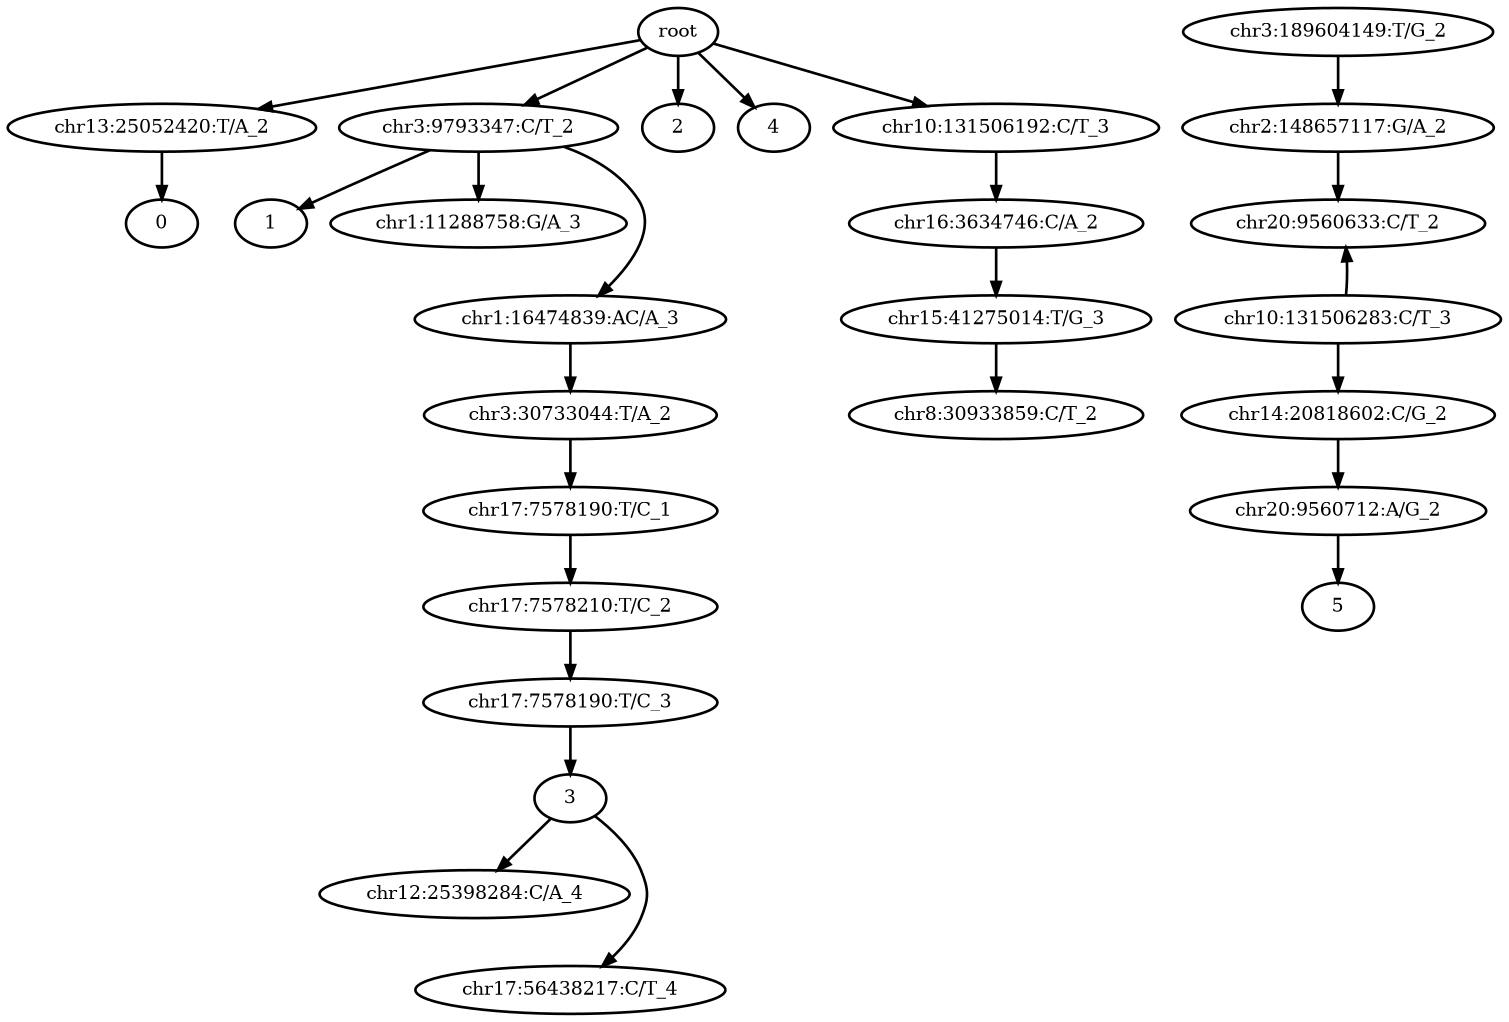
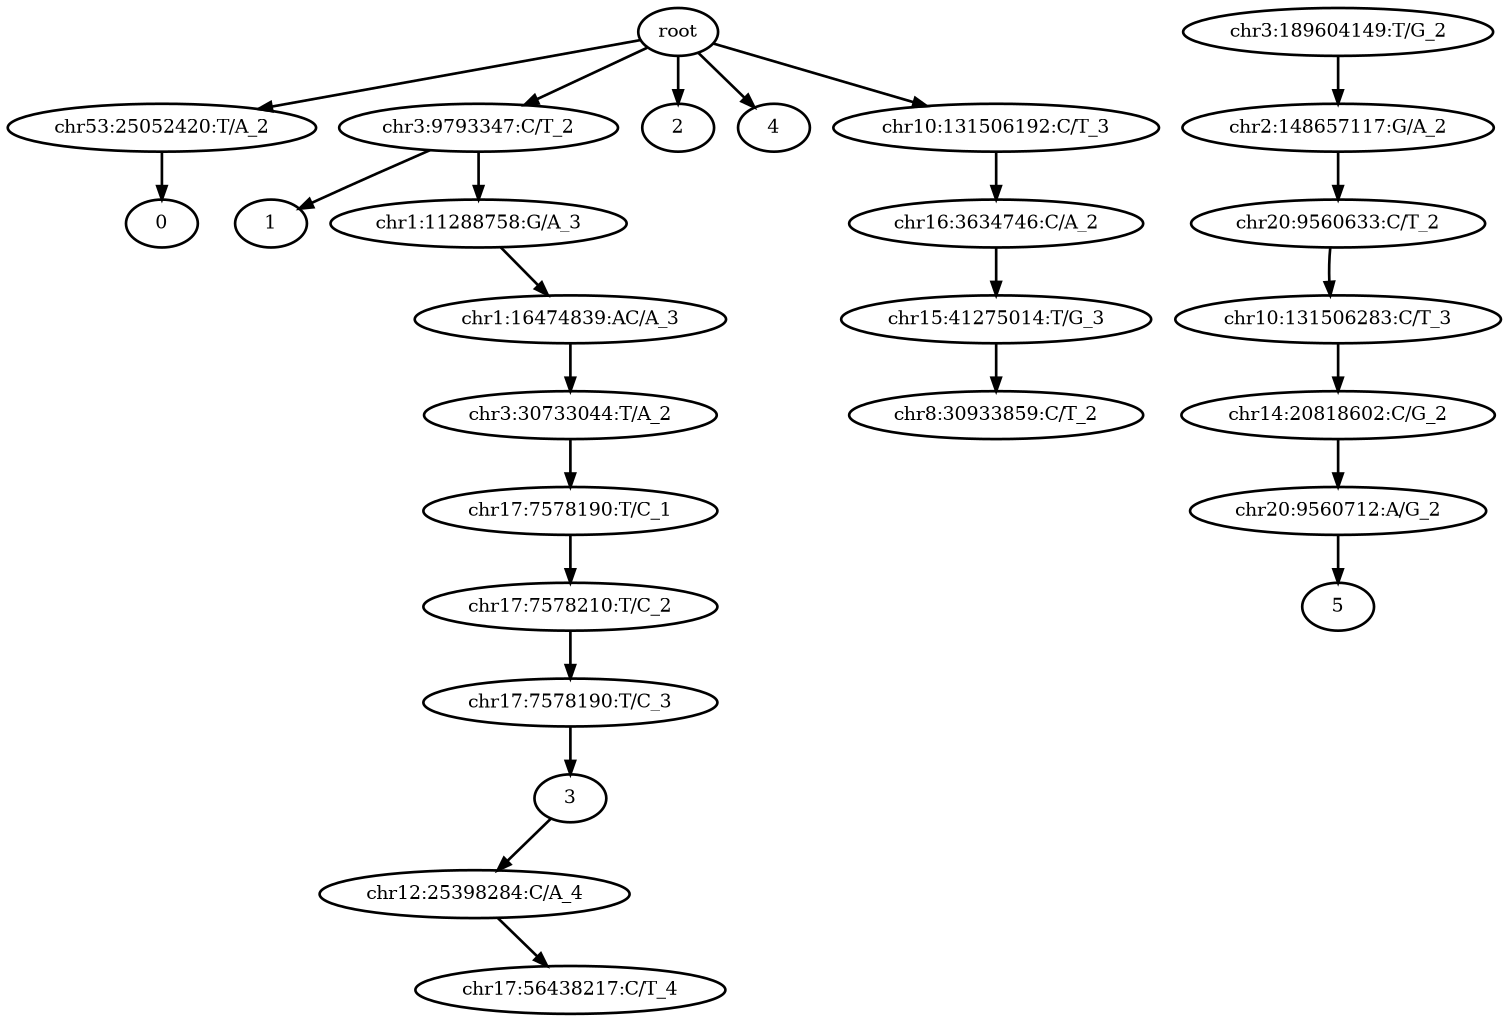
node "chr13:25052420:T/A_2": label "chr13:25052420:T/A_2" -> "chr53:25052420:T/A_2"
edge "chr3:9793347:C/T_2" -> "chr1:16474839:AC/A_3": now "chr1:11288758:G/A_3" -> "chr1:16474839:AC/A_3"
edge "chr10:131506283:C/T_3" -> "chr20:9560633:C/T_2": reversed
edge "3" -> "chr17:56438217:C/T_4": now "chr12:25398284:C/A_4" -> "chr17:56438217:C/T_4"
